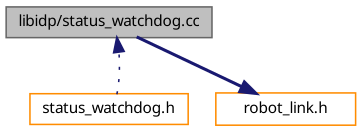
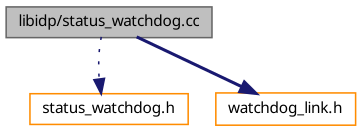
edge "status_watchdog.h" -> "libidp/status_watchdog.cc": reversed
node "robot_link.h": label "robot_link.h" -> "watchdog_link.h"
